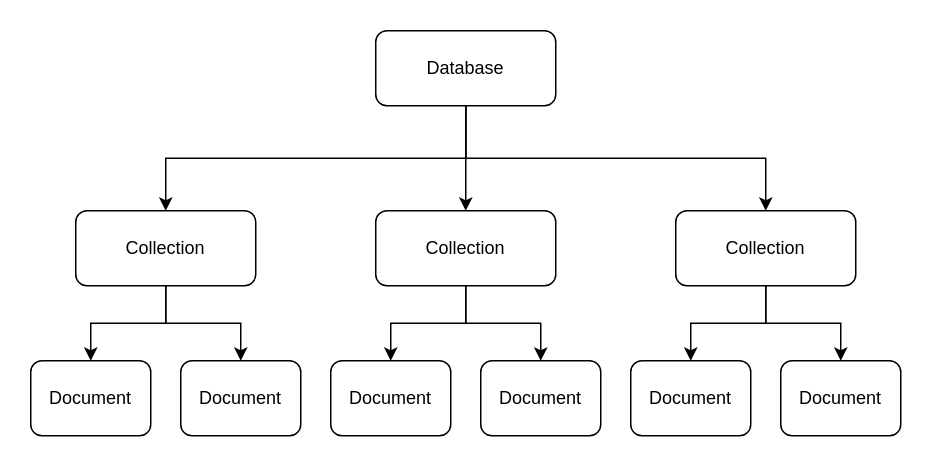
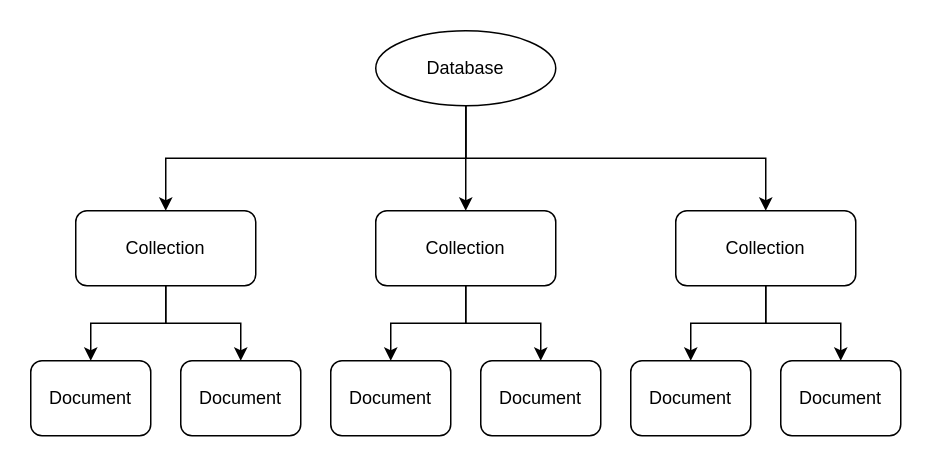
node "Database": shape rounded rectangle -> ellipse
